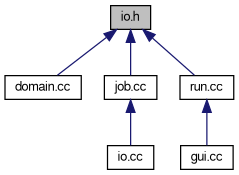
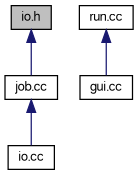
edge "run.cc" -> "io.h": removed
node "domain.cc": removed
